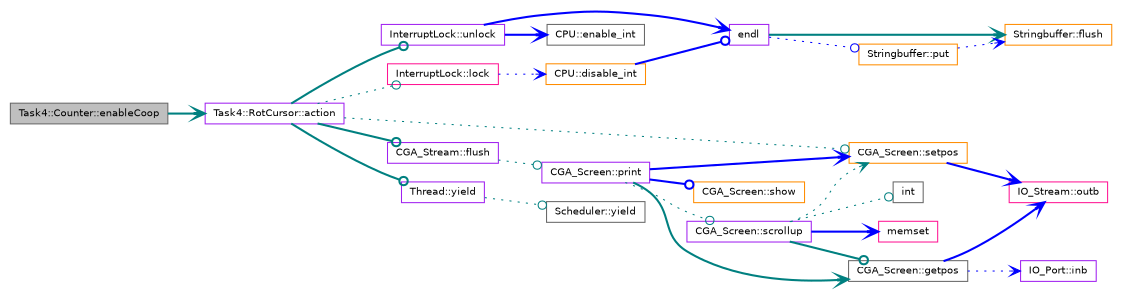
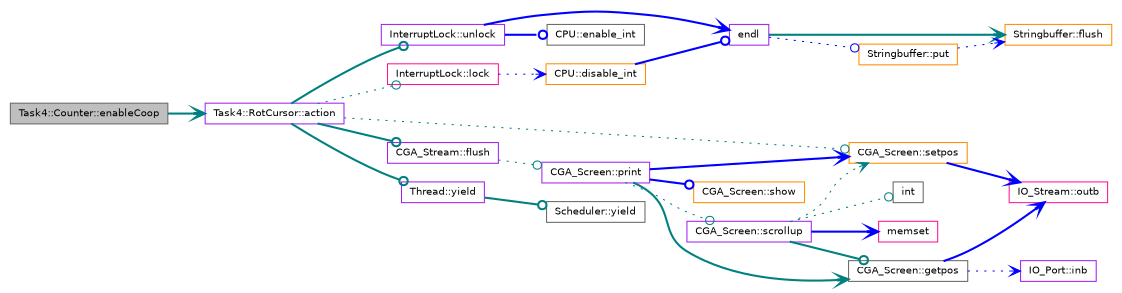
edge "InterruptLock::unlock" -> "CPU::enable_int": arrowhead vee -> odot
edge "Thread::yield" -> "Scheduler::yield": style dotted -> bold
